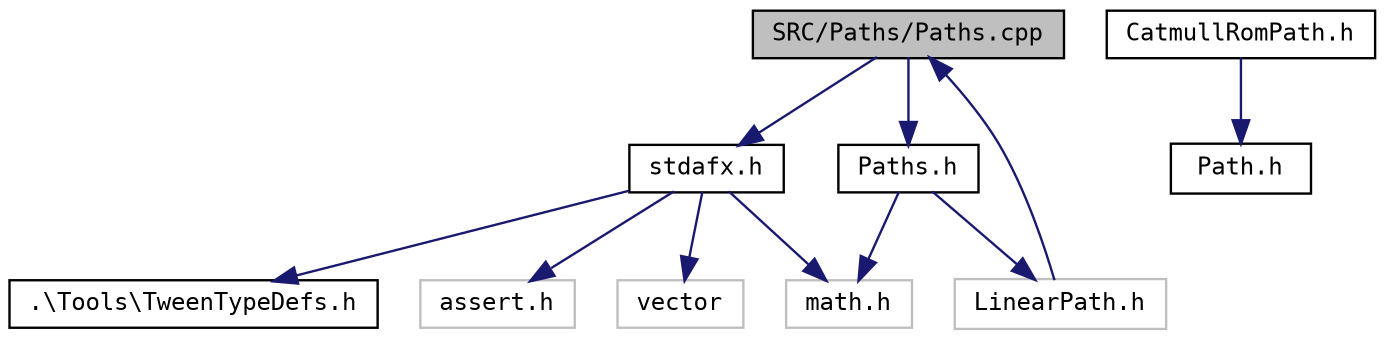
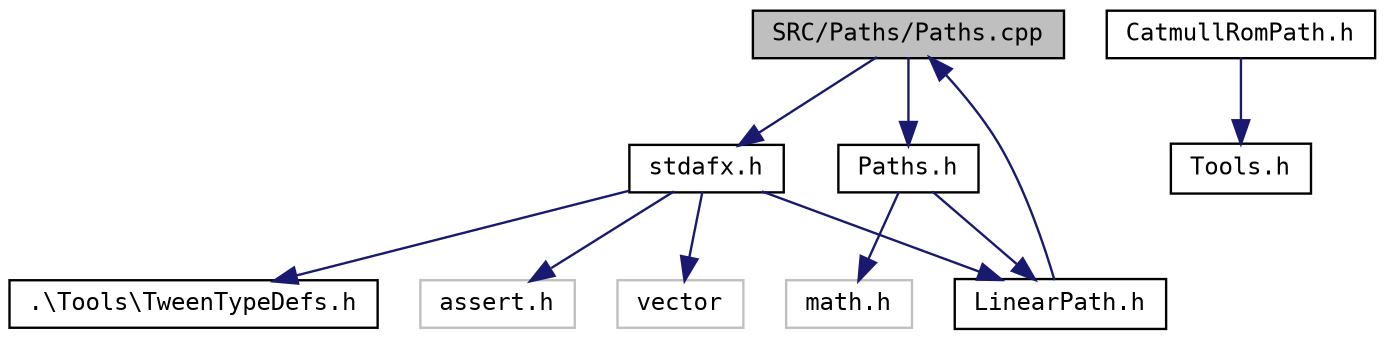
node "Path.h": label "Path.h" -> "Tools.h"
edge "stdafx.h" -> "math.h": now "stdafx.h" -> "LinearPath.h"
node "LinearPath.h": color grey75 -> black
